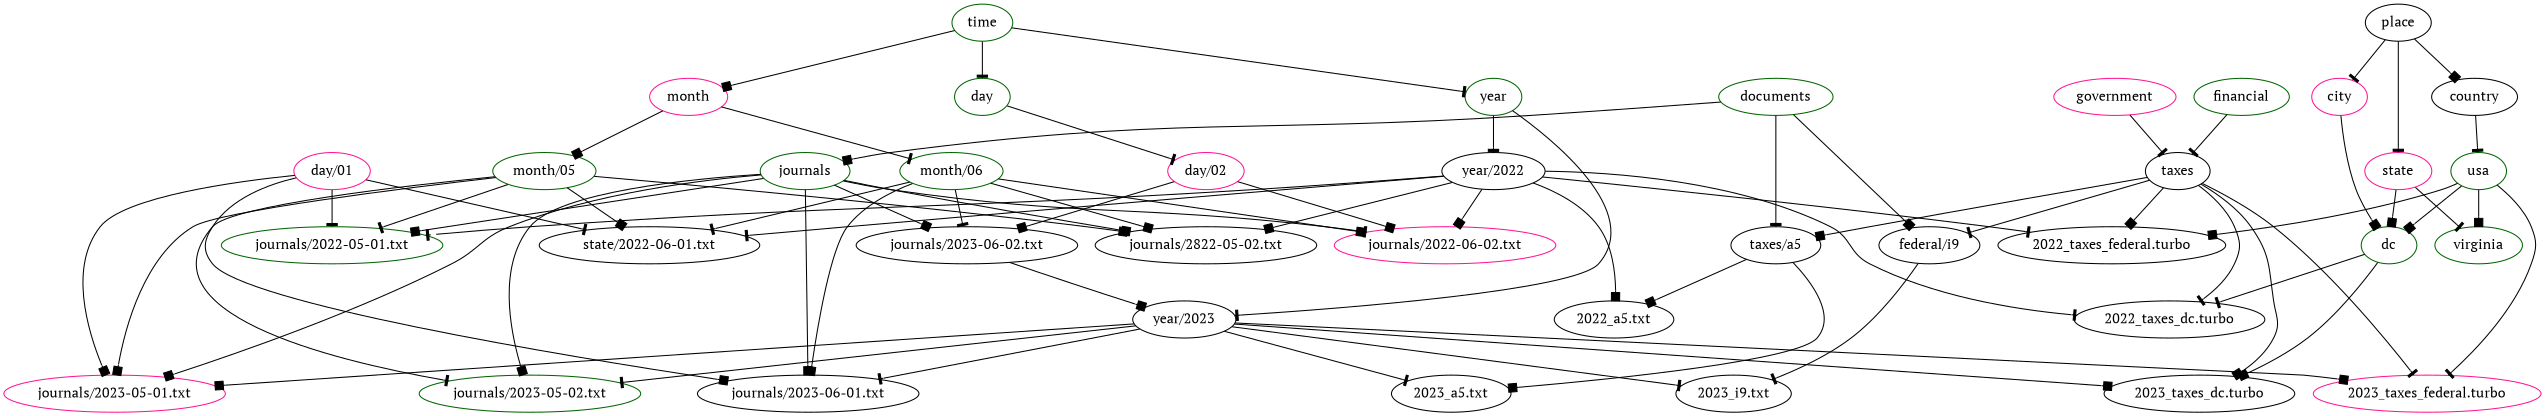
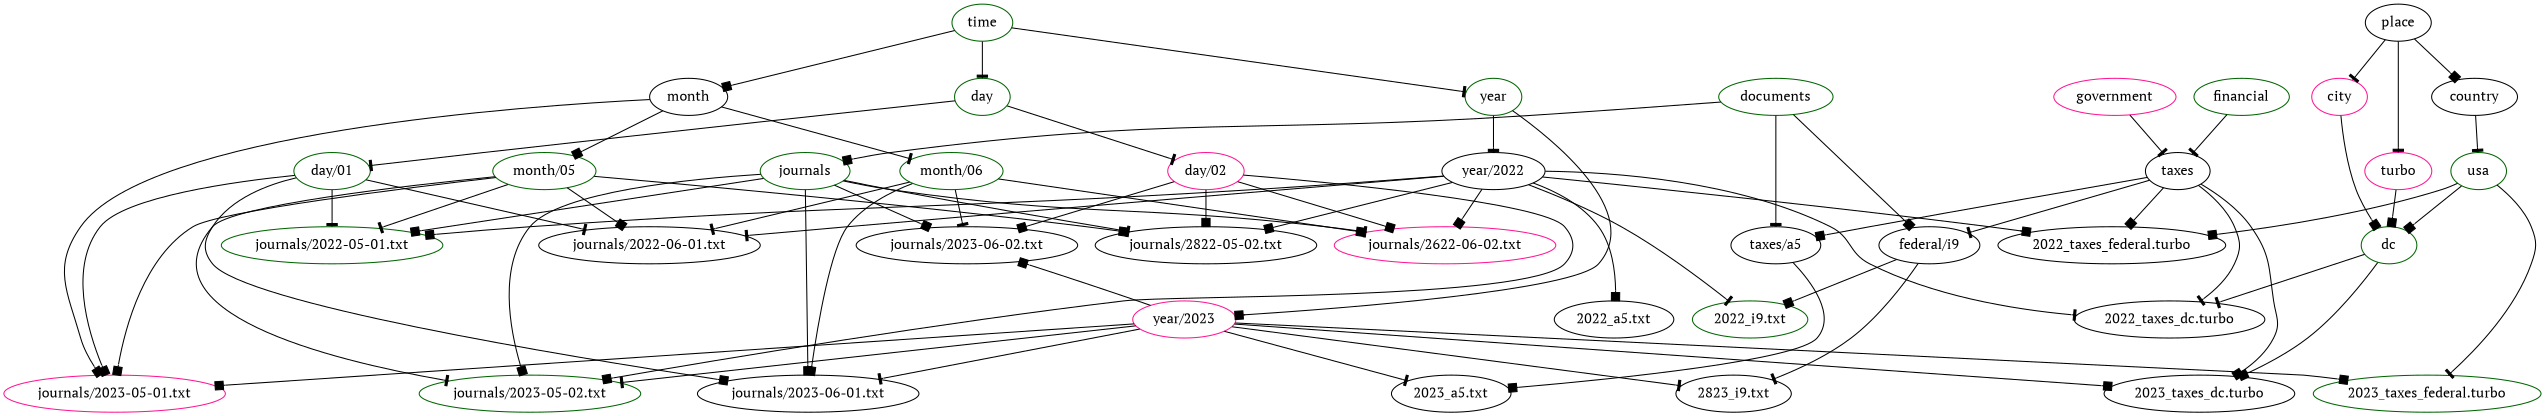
node "month": color deeppink -> black
edge "day" -> "day/01": added
node "day/01": color deeppink -> darkgreen
node "state": label "state" -> "turbo"
edge "month/06" -> "journals/2822-05-02.txt": now "day/02" -> "journals/2822-05-02.txt"
edge "year/2022" -> "2022_taxes_federal.turbo": arrowhead tee -> box
edge "journals" -> "journals/2822-05-02.txt": arrowhead box -> tee
edge "year/2022" -> "journals/2022-05-01.txt": arrowhead tee -> box
node "state/2022-06-01.txt": label "state/2022-06-01.txt" -> "journals/2022-06-01.txt"
node "journals/2022-06-02.txt": label "journals/2022-06-02.txt" -> "journals/2622-06-02.txt"
node "virginia": removed
edge "journals" -> "journals/2023-05-01.txt": now "month" -> "journals/2023-05-01.txt"
edge "taxes" -> "2023_taxes_federal.turbo": removed
edge "taxes/a5" -> "2022_a5.txt": removed
edge "journals/2023-06-02.txt" -> "year/2023": reversed
edge "year" -> "year/2023": arrowhead tee -> box
edge "day/02" -> "journals/2023-05-02.txt": added
node "year/2023": color black -> deeppink
node "2022_i9.txt": added
node "2023_i9.txt": label "2023_i9.txt" -> "2823_i9.txt"
node "2023_taxes_federal.turbo": color deeppink -> darkgreen
